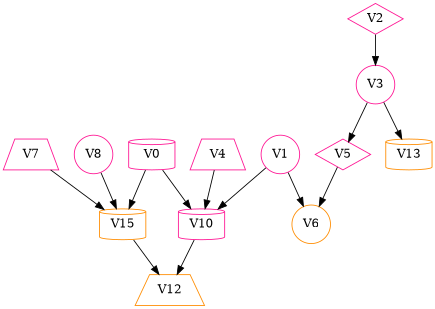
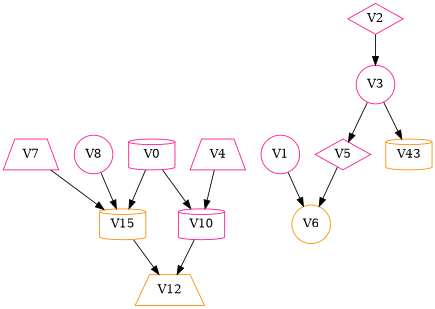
node "V13": label "V13" -> "V43"
edge "V1" -> "V10": removed
